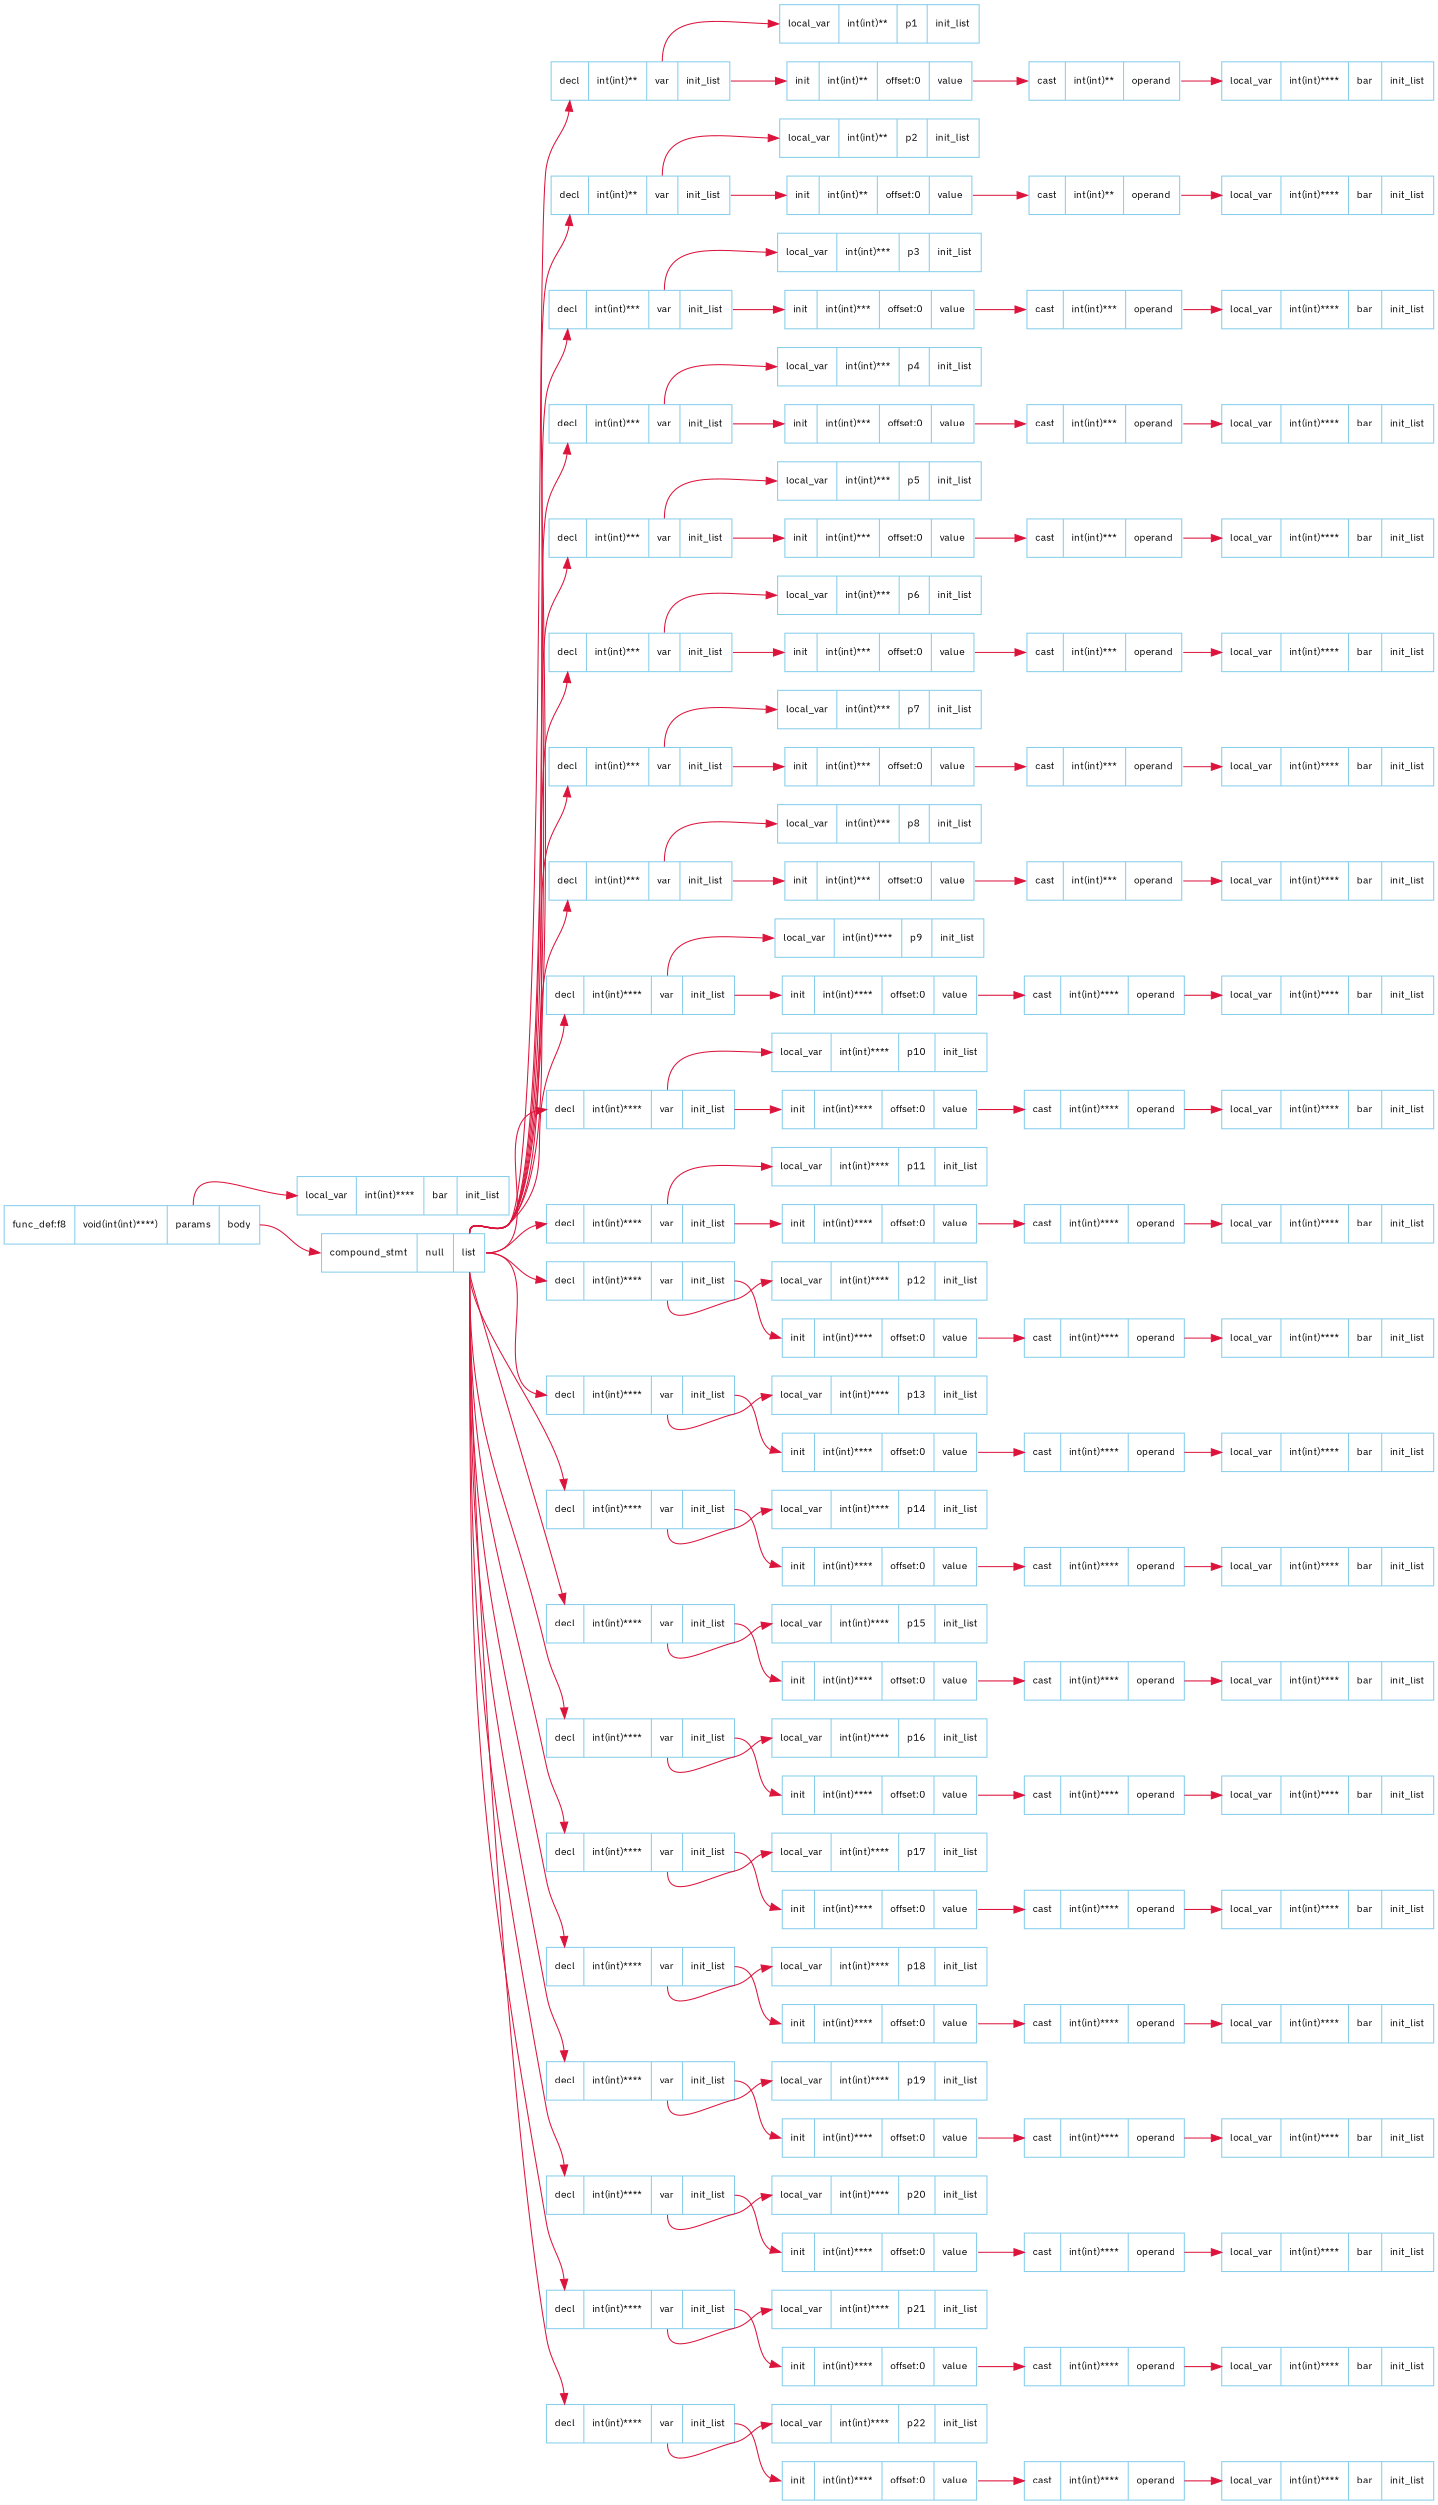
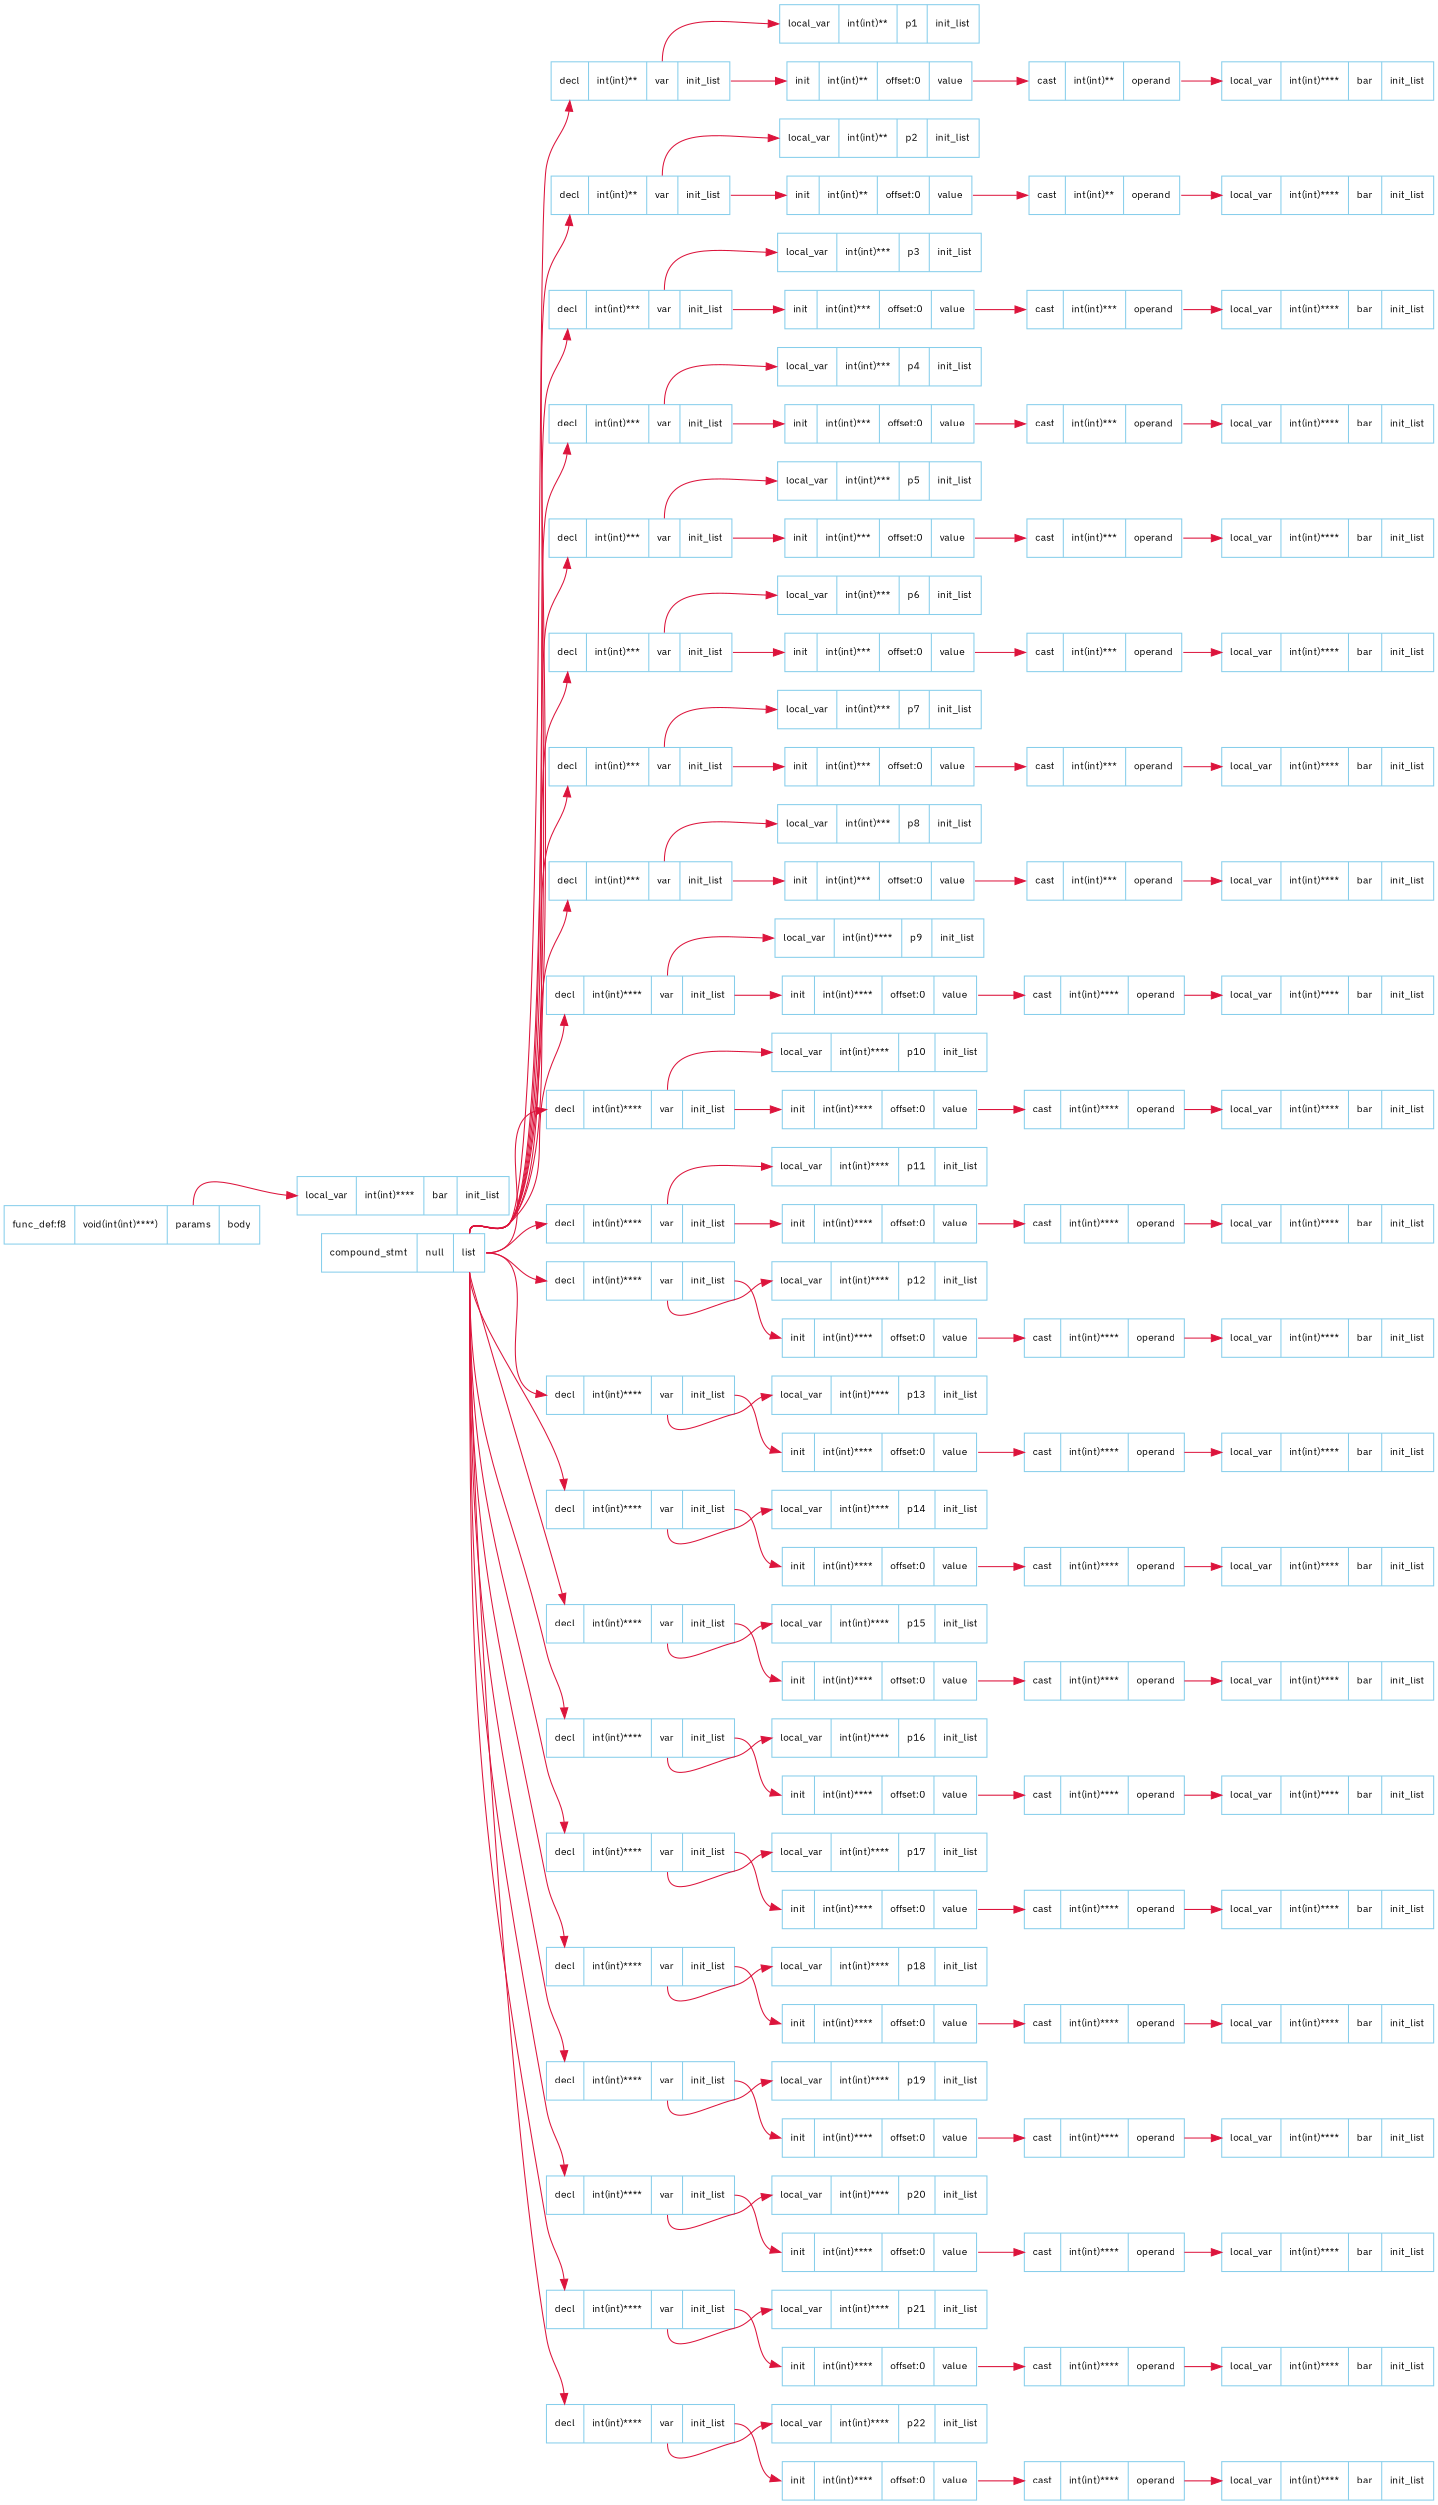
edge "func_def:f8" -> "compound_stmt": removed
